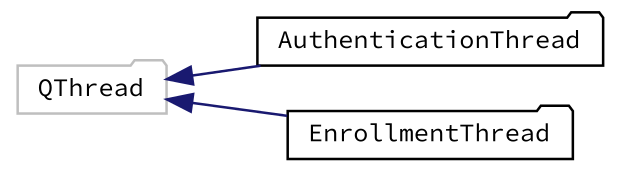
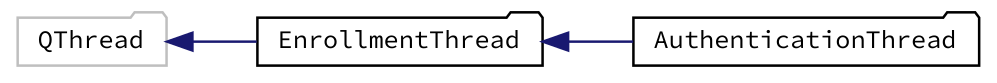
edge "AuthenticationThread" -> "QThread": now "AuthenticationThread" -> "EnrollmentThread"
